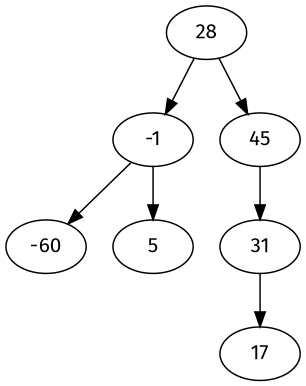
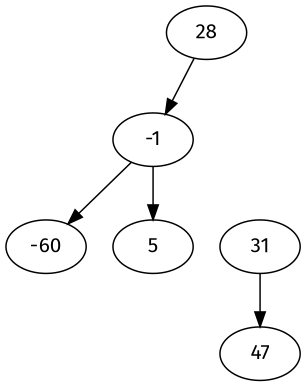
node "45": removed
node "17": label "17" -> "47"
